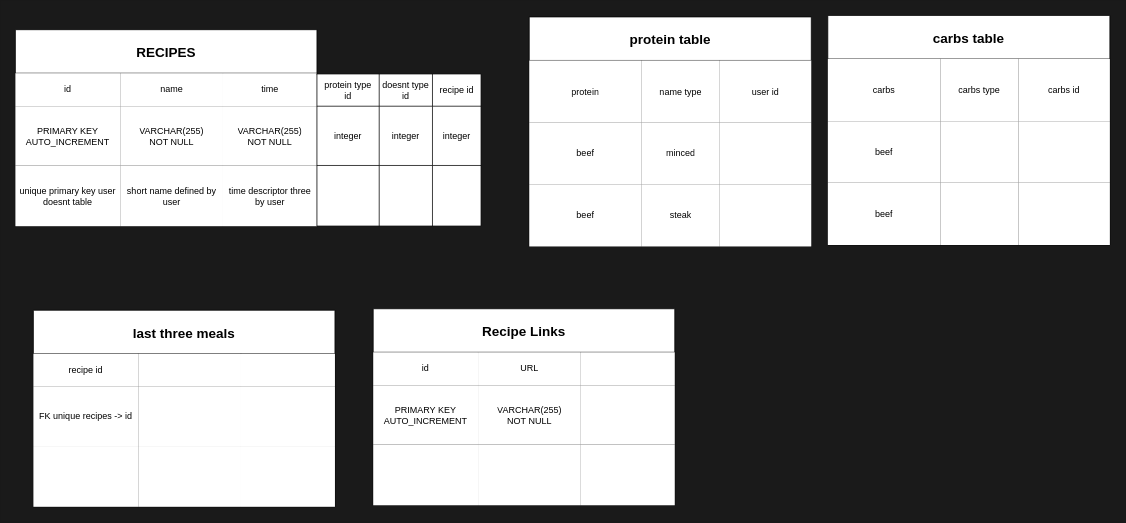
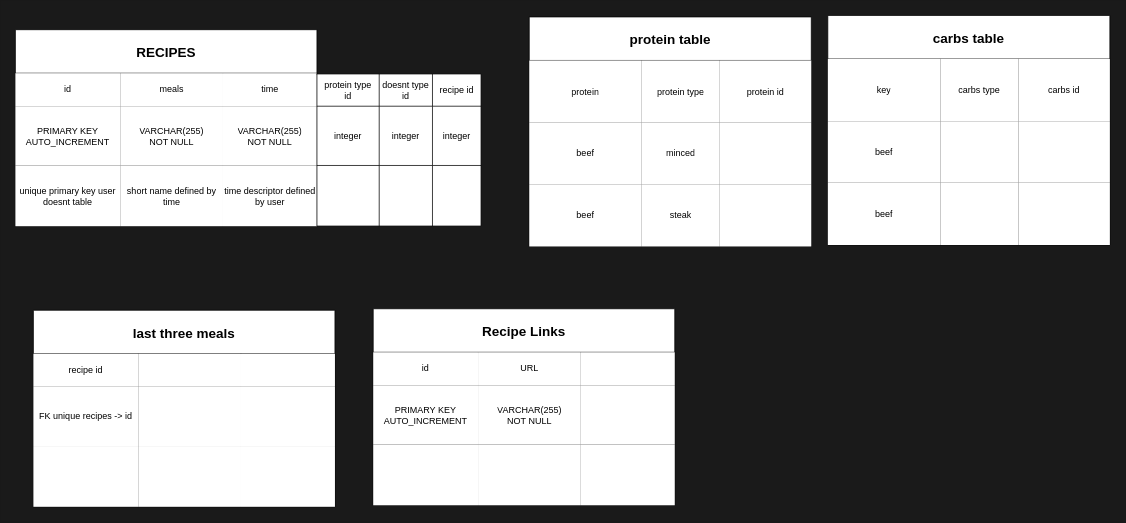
node "name": label "name" -> "meals"
node "carbs": label "carbs" -> "key"
node "name type": label "name type" -> "protein type"
node "user id": label "user id" -> "protein id"
node "short name defined by user": label "short name defined by user" -> "short name defined by time"
node "time descriptor three by user": label "time descriptor three by user" -> "time descriptor defined by user"
